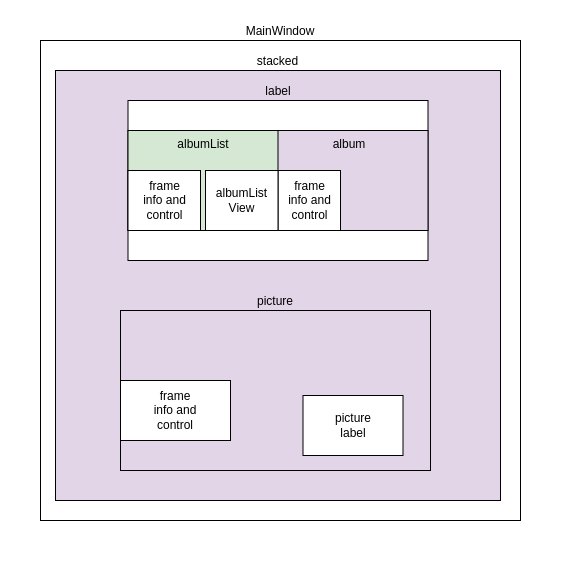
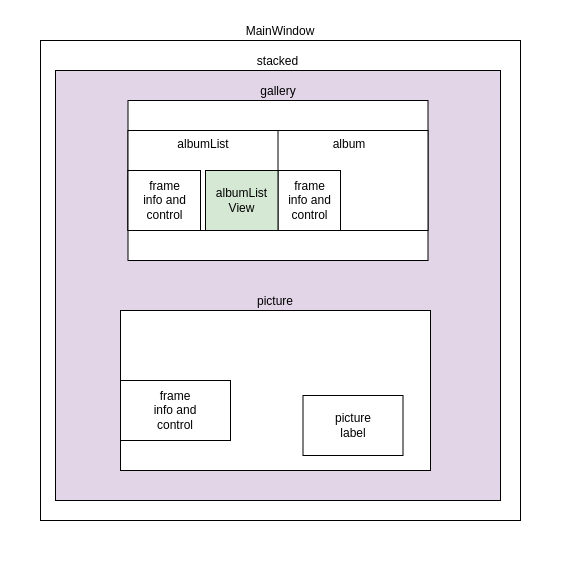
node "label": label "label" -> "gallery"
node "albumList": fillcolor #d5e8d4 -> #ffffff
node "album": fillcolor #e1d5e7 -> #ffffff
node "albumList View": fillcolor #ffffff -> #d5e8d4
node "picture": fillcolor #e1d5e7 -> #ffffff
